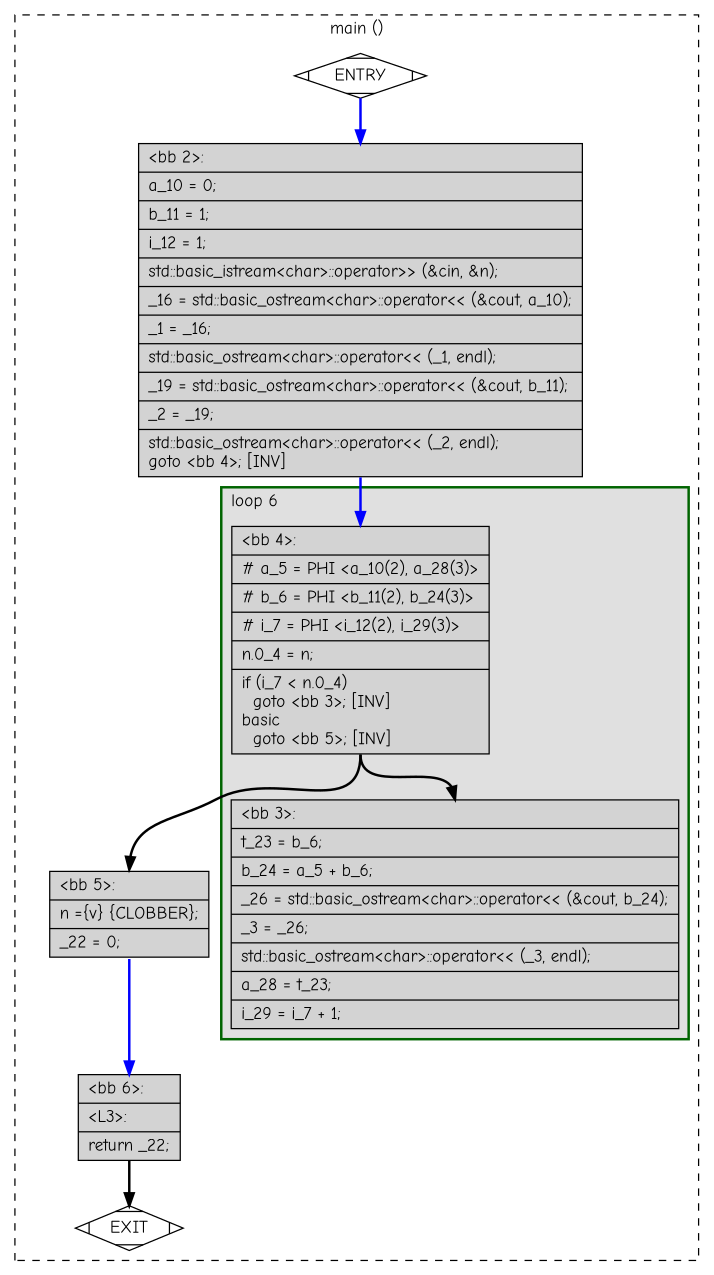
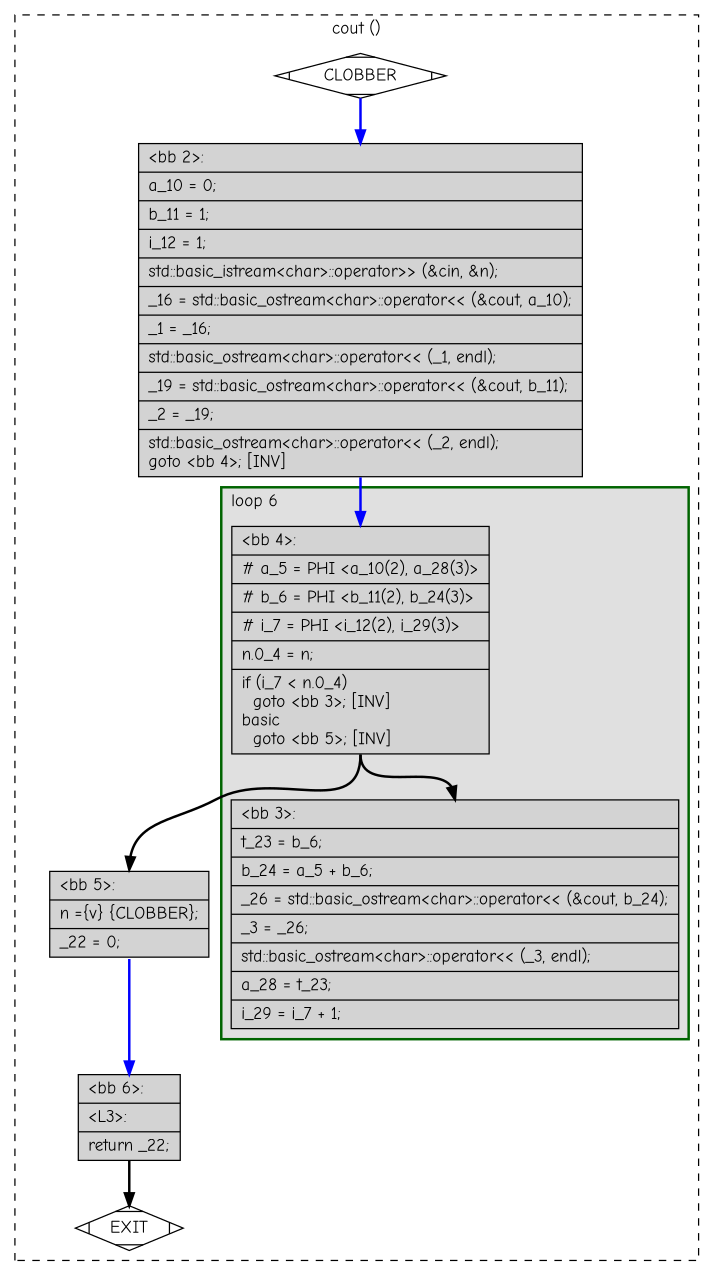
cluster "main ()": label "main ()" -> "cout ()"
node "ENTRY": label "ENTRY" -> "CLOBBER"
